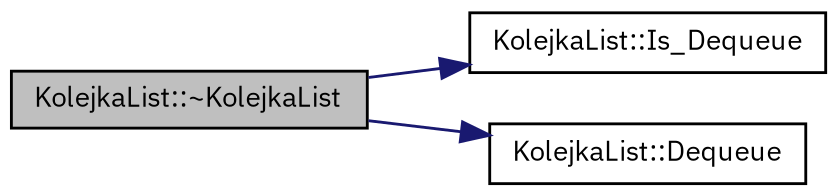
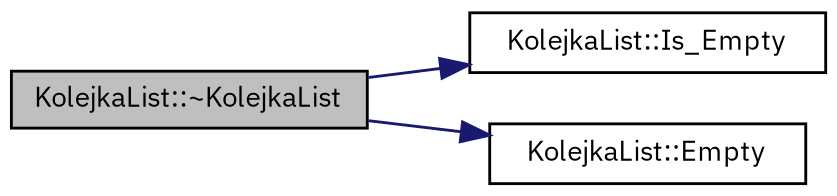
node "KolejkaList::Is_Dequeue": label "KolejkaList::Is_Dequeue" -> "KolejkaList::Is_Empty"
node "KolejkaList::Dequeue": label "KolejkaList::Dequeue" -> "KolejkaList::Empty"
